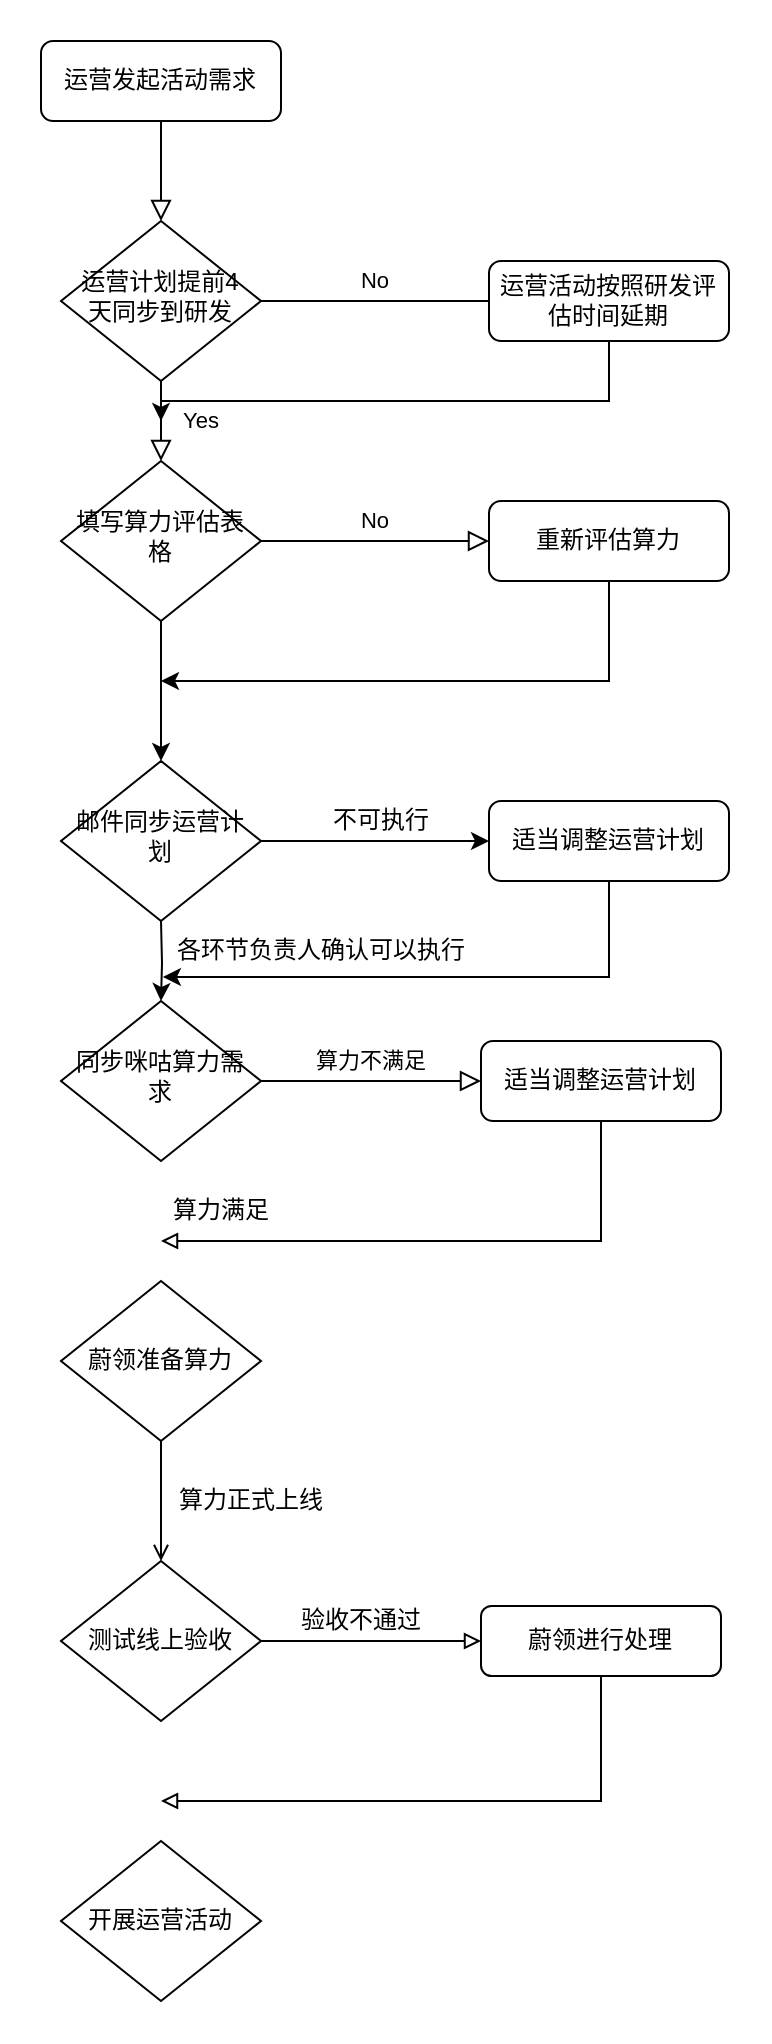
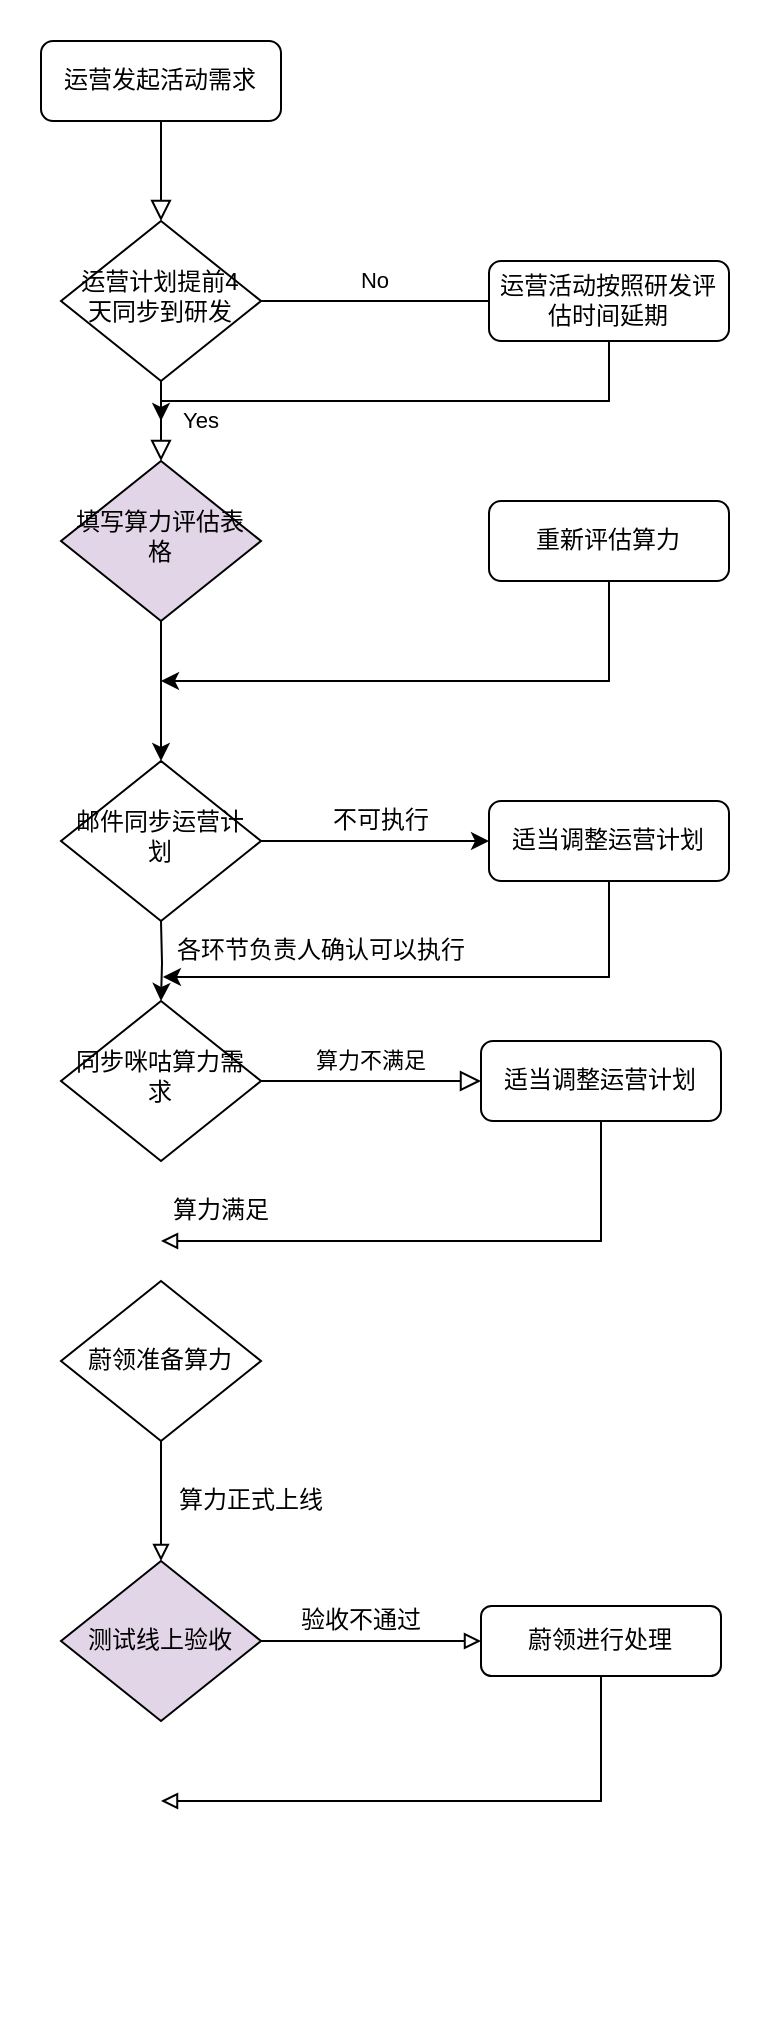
node "填写算力评估表格": fillcolor #ffffff -> #e1d5e7
edge "填写算力评估表格" -> "重新评估算力": removed, label "No"
edge "蔚领准备算力" -> "测试线上验收": arrowhead open -> block
node "测试线上验收": fillcolor #ffffff -> #e1d5e7
node "开展运营活动": removed
